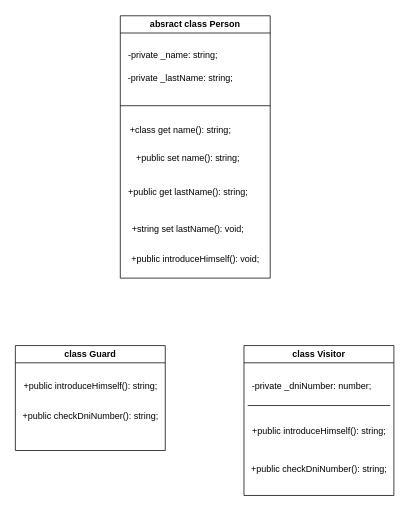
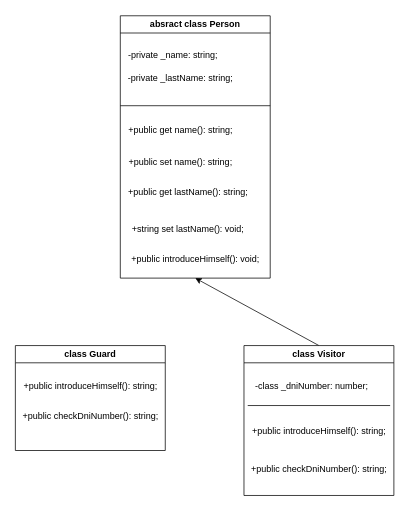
node "+class get name(): string;": label "+class get name(): string;" -> "+public get name(): string;"
node "+public set name(): string;": moved (188, 158) -> (180, 162)
edge "class Visitor" -> "absract class Person": added
node "-private _dniNumber: number;": label "-private _dniNumber: number;" -> "-class _dniNumber: number;"
